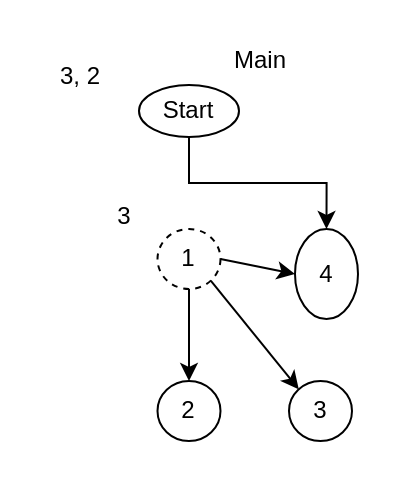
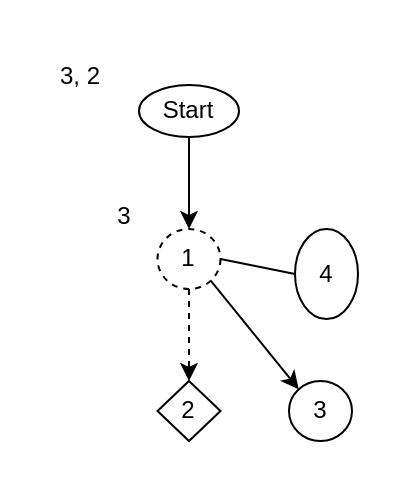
node "Main": removed
edge "Start" -> "4": now "Start" -> "1"
edge "1" -> "4": arrowhead classic -> none
edge "1" -> "2": style solid -> dashed
node "2": shape ellipse -> diamond
